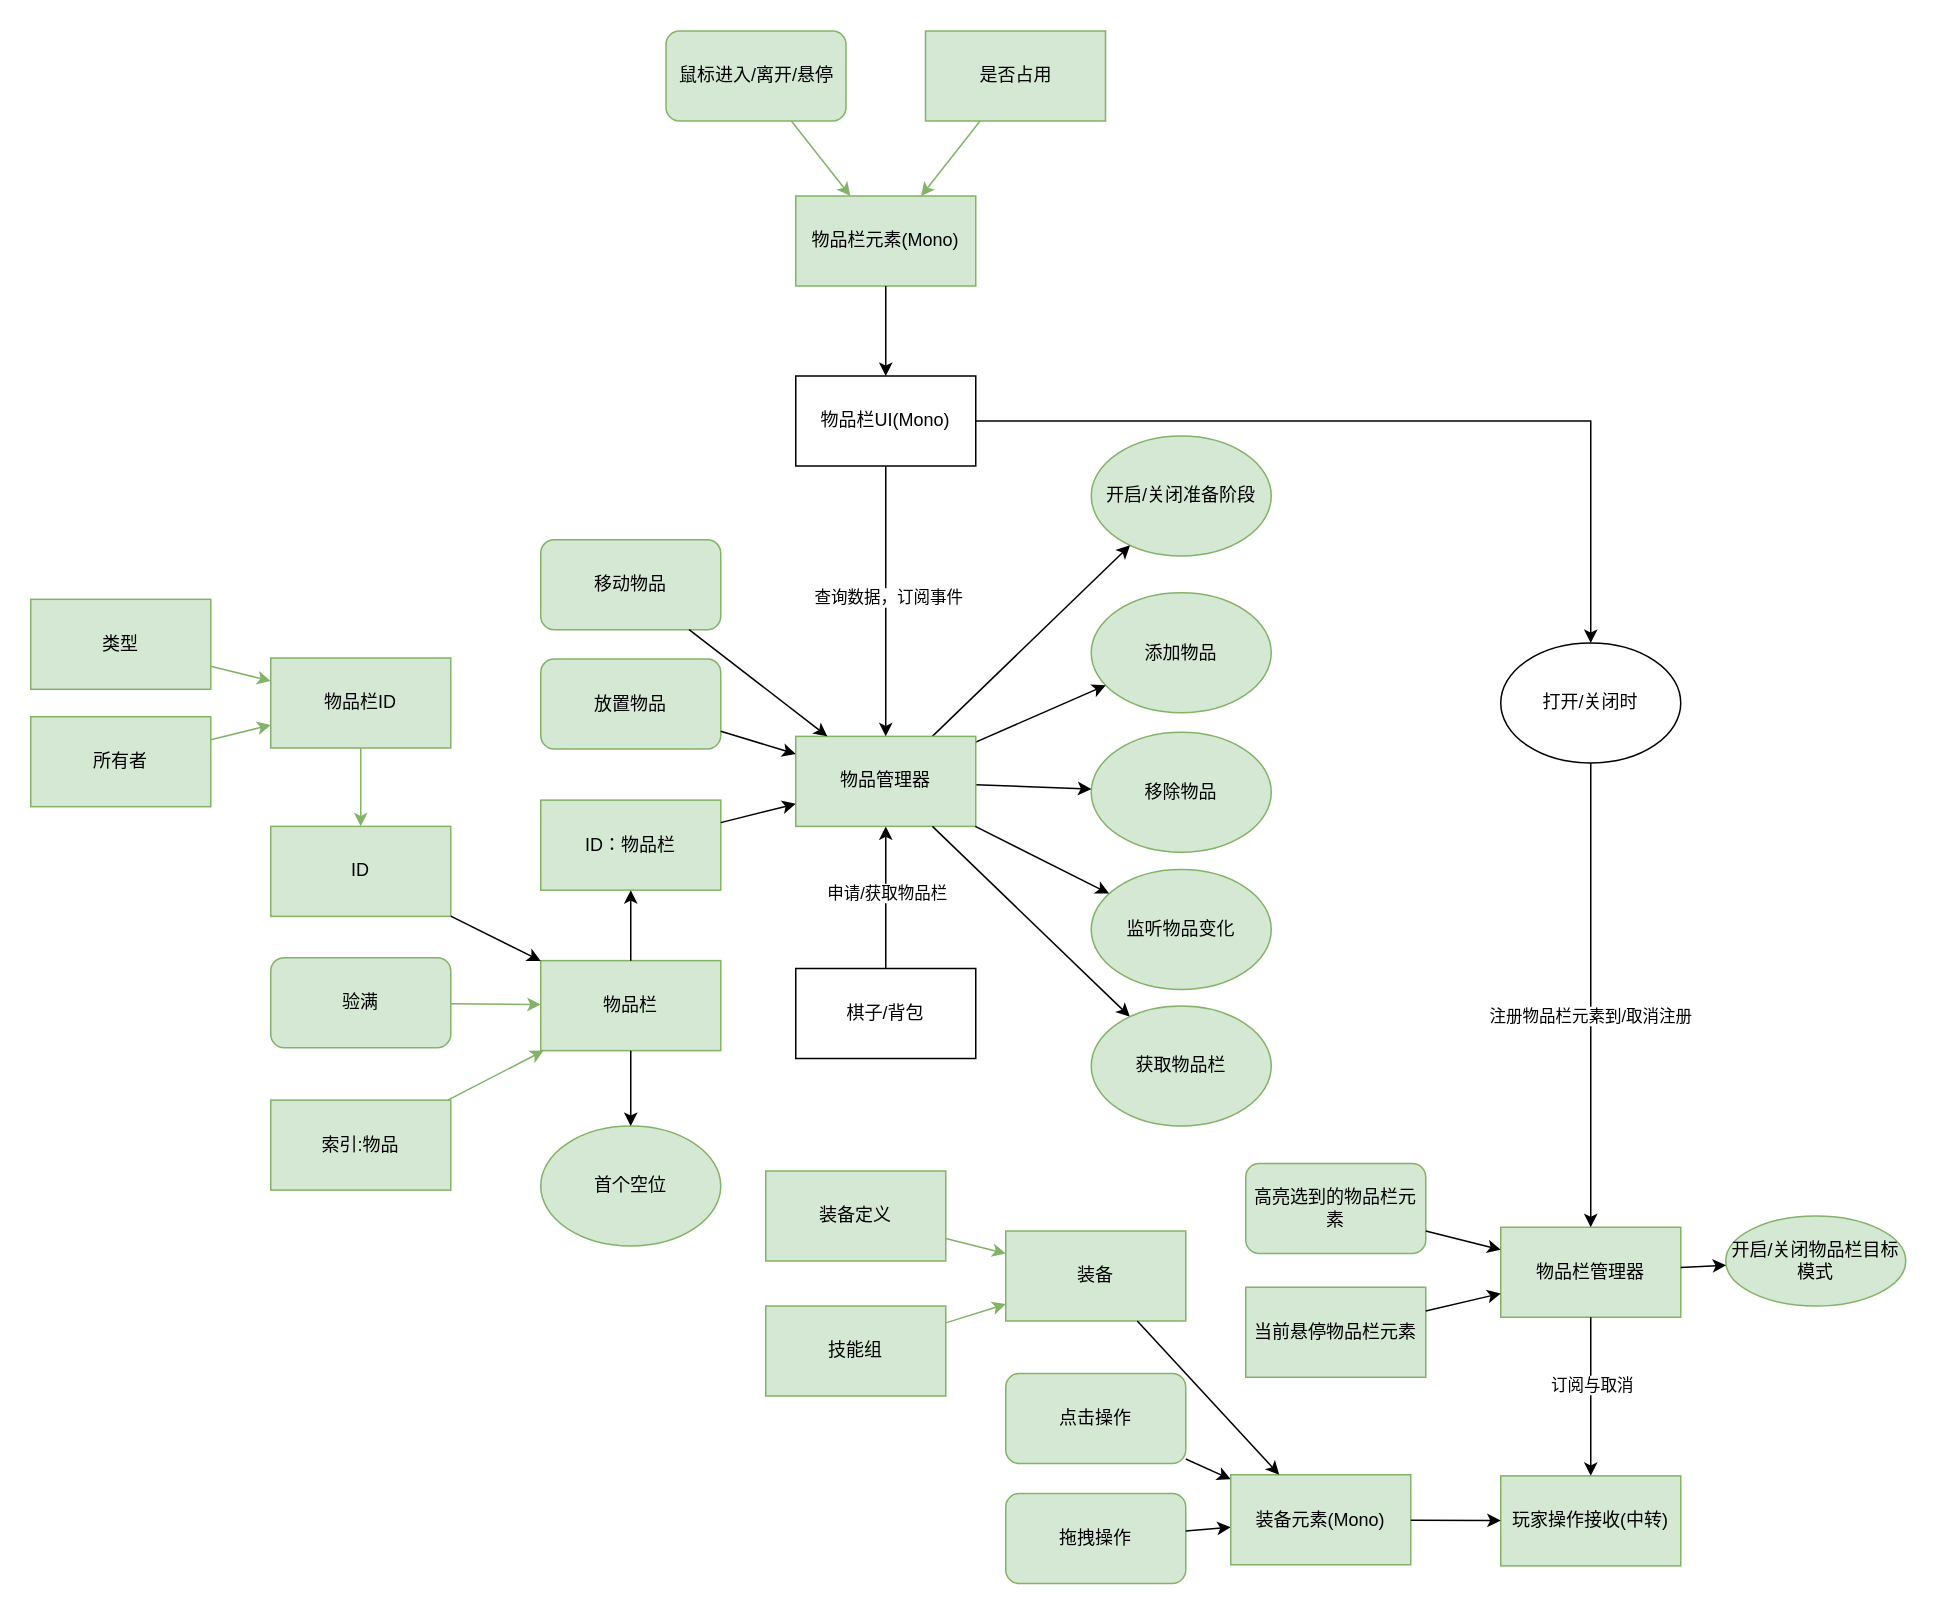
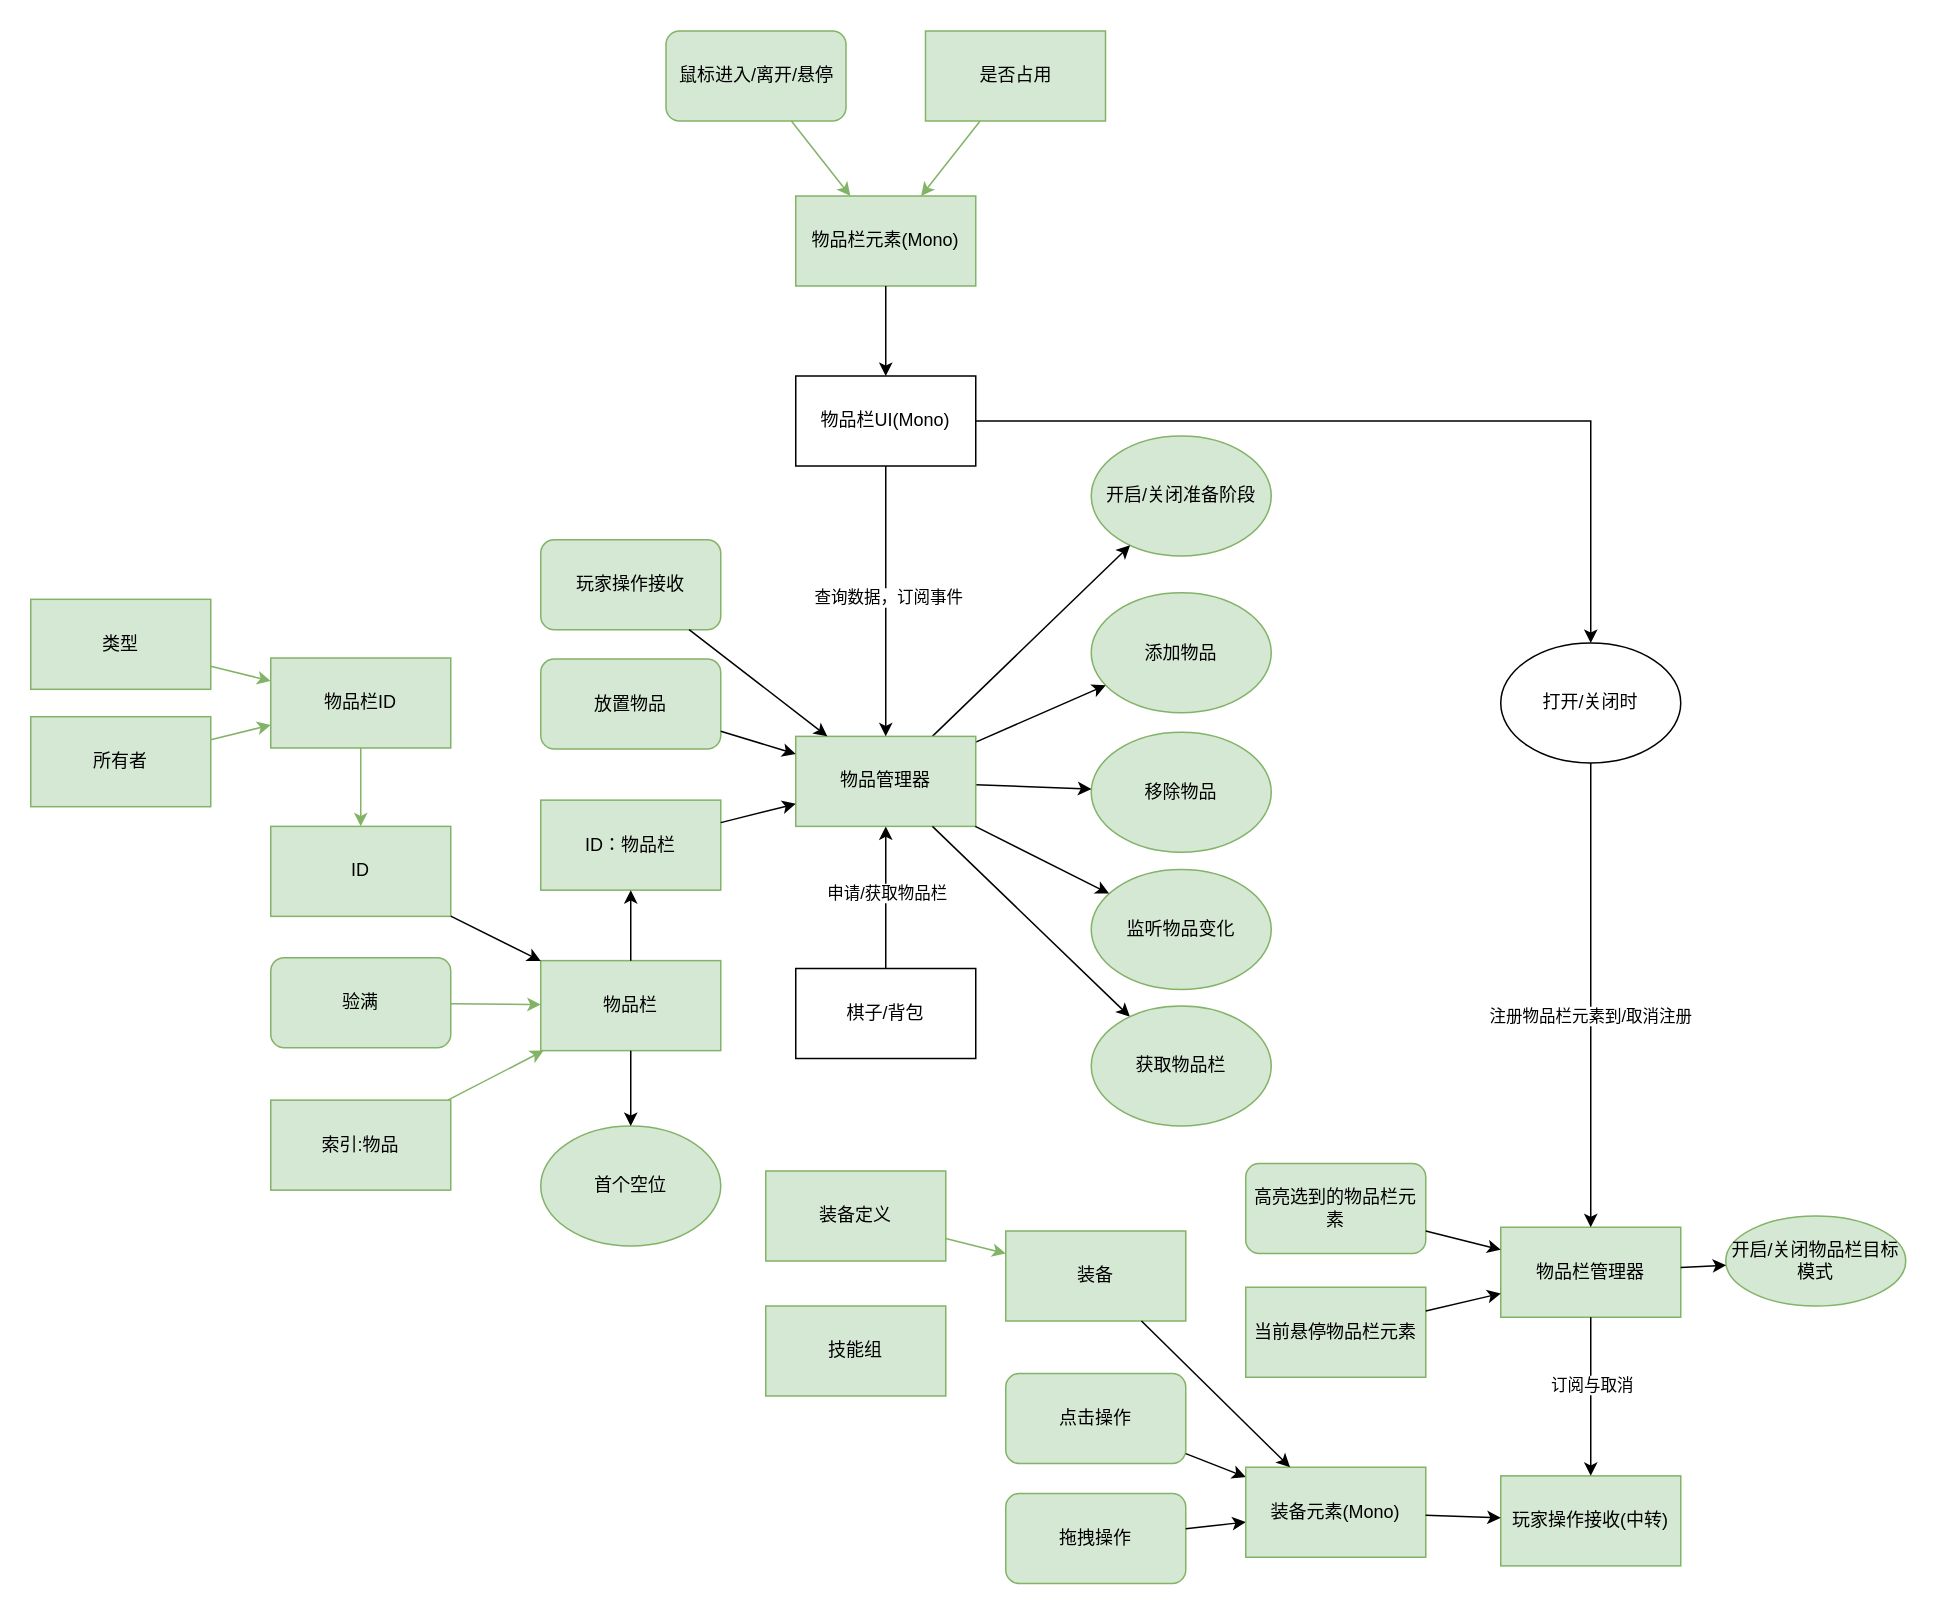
node "移动物品": label "移动物品" -> "玩家操作接收"
edge "技能组" -> "装备": removed
node "装备元素(Mono)": moved (1321, 1520) -> (1336, 1512)
